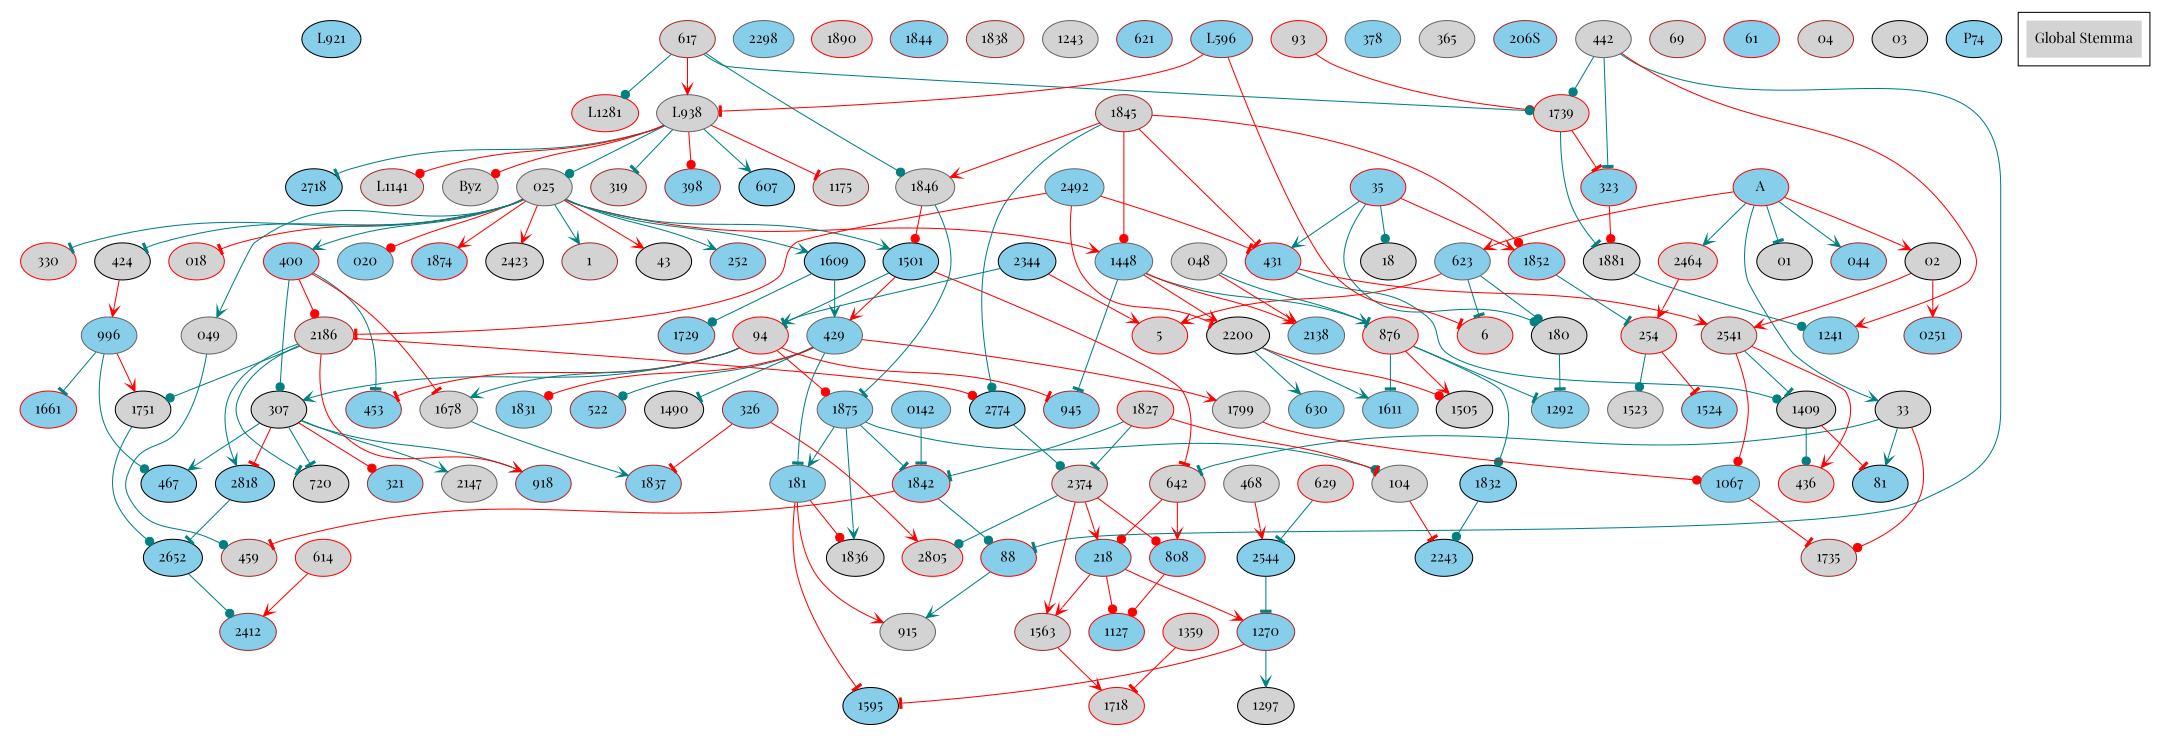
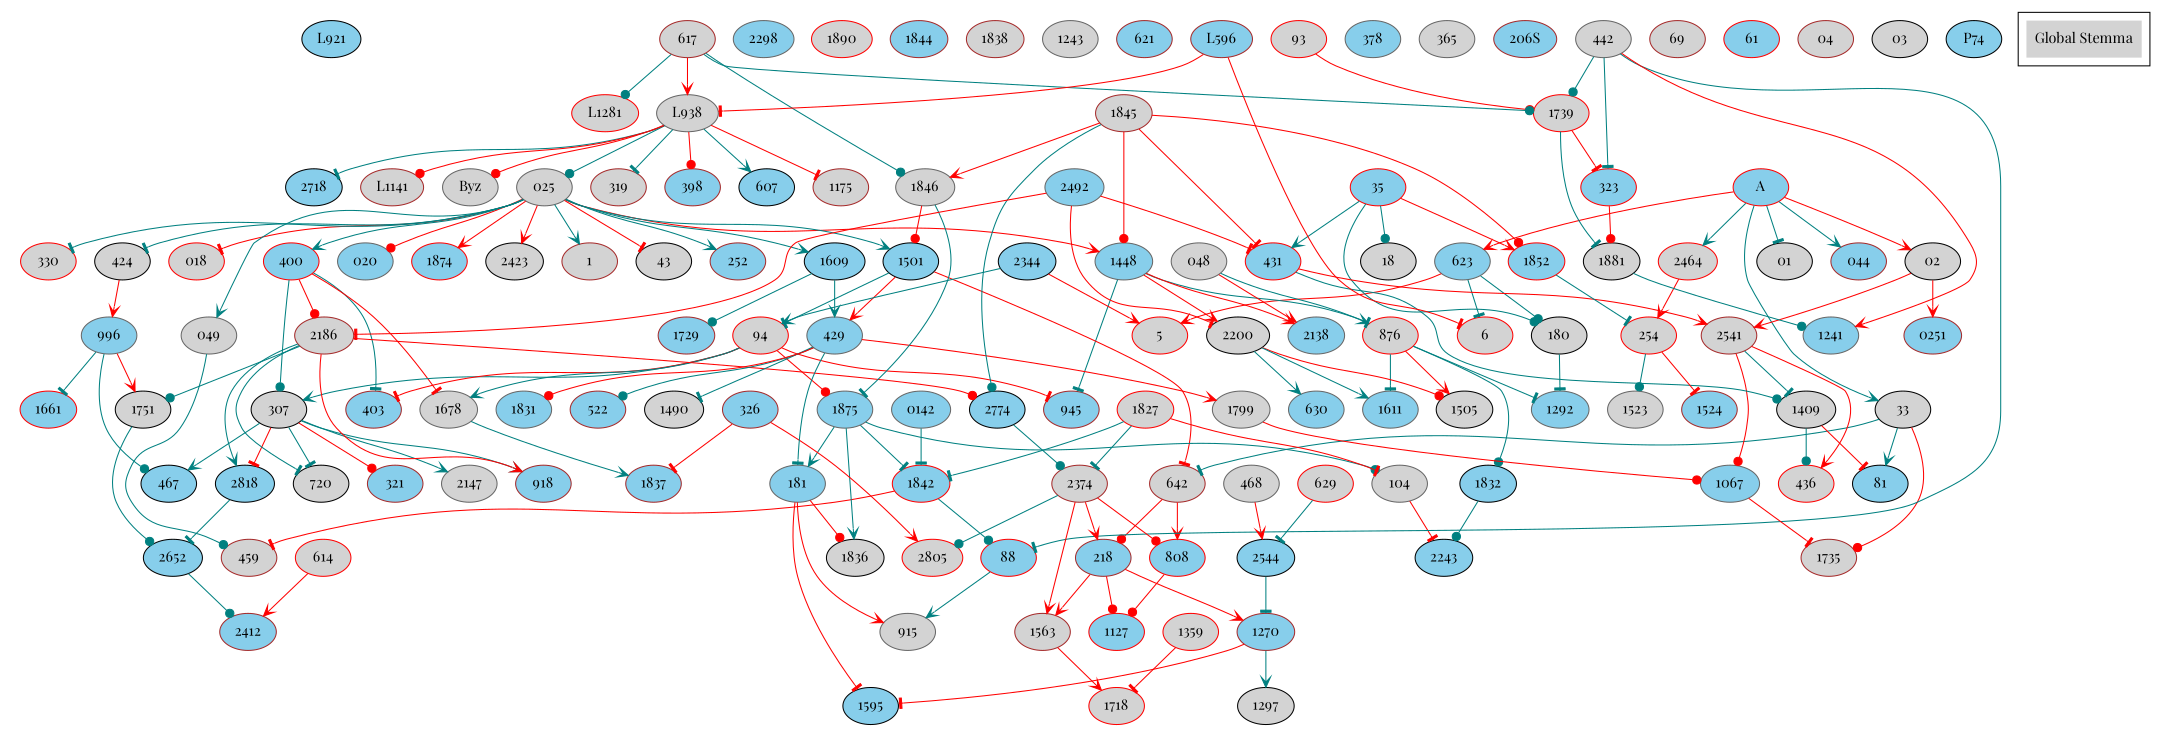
edge "025" -> "43": arrowhead vee -> tee
node "453": label "453" -> "403"
